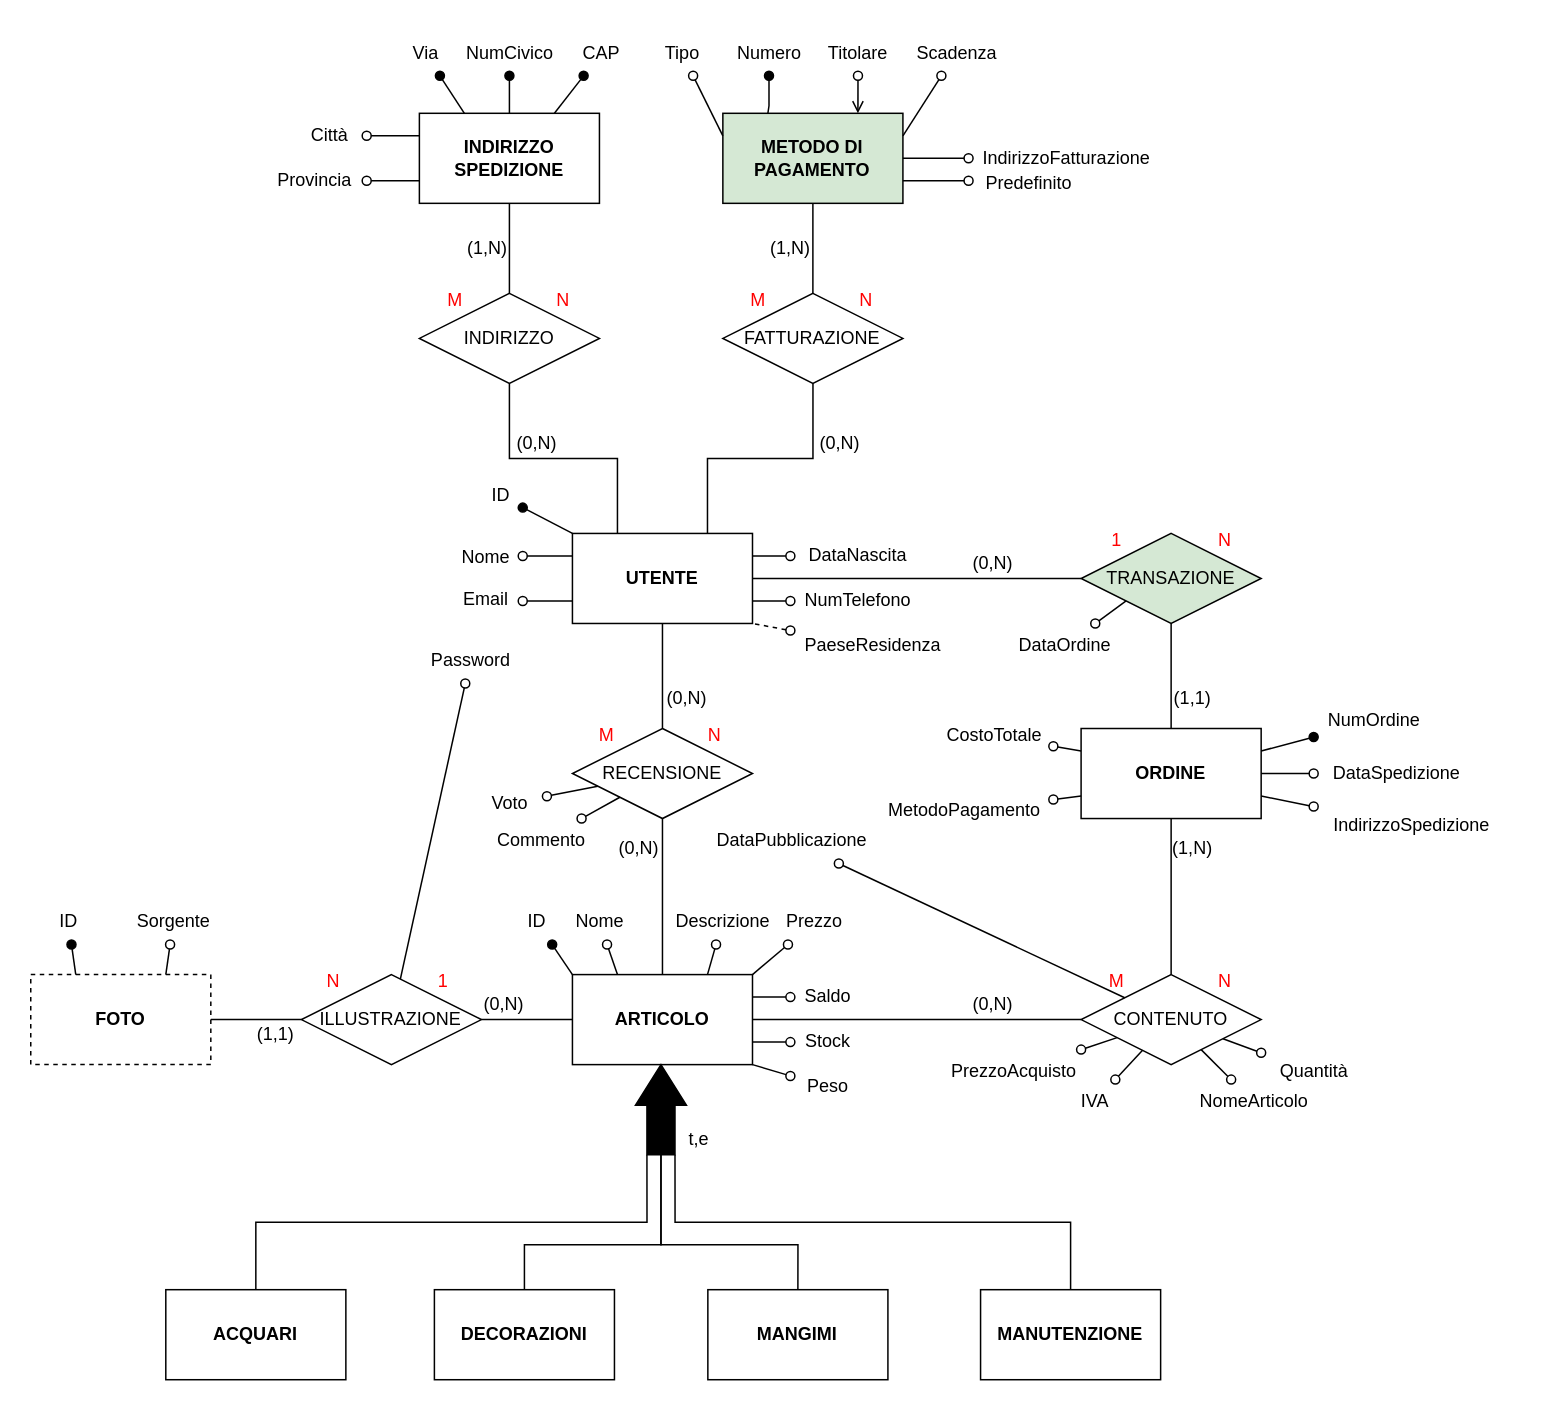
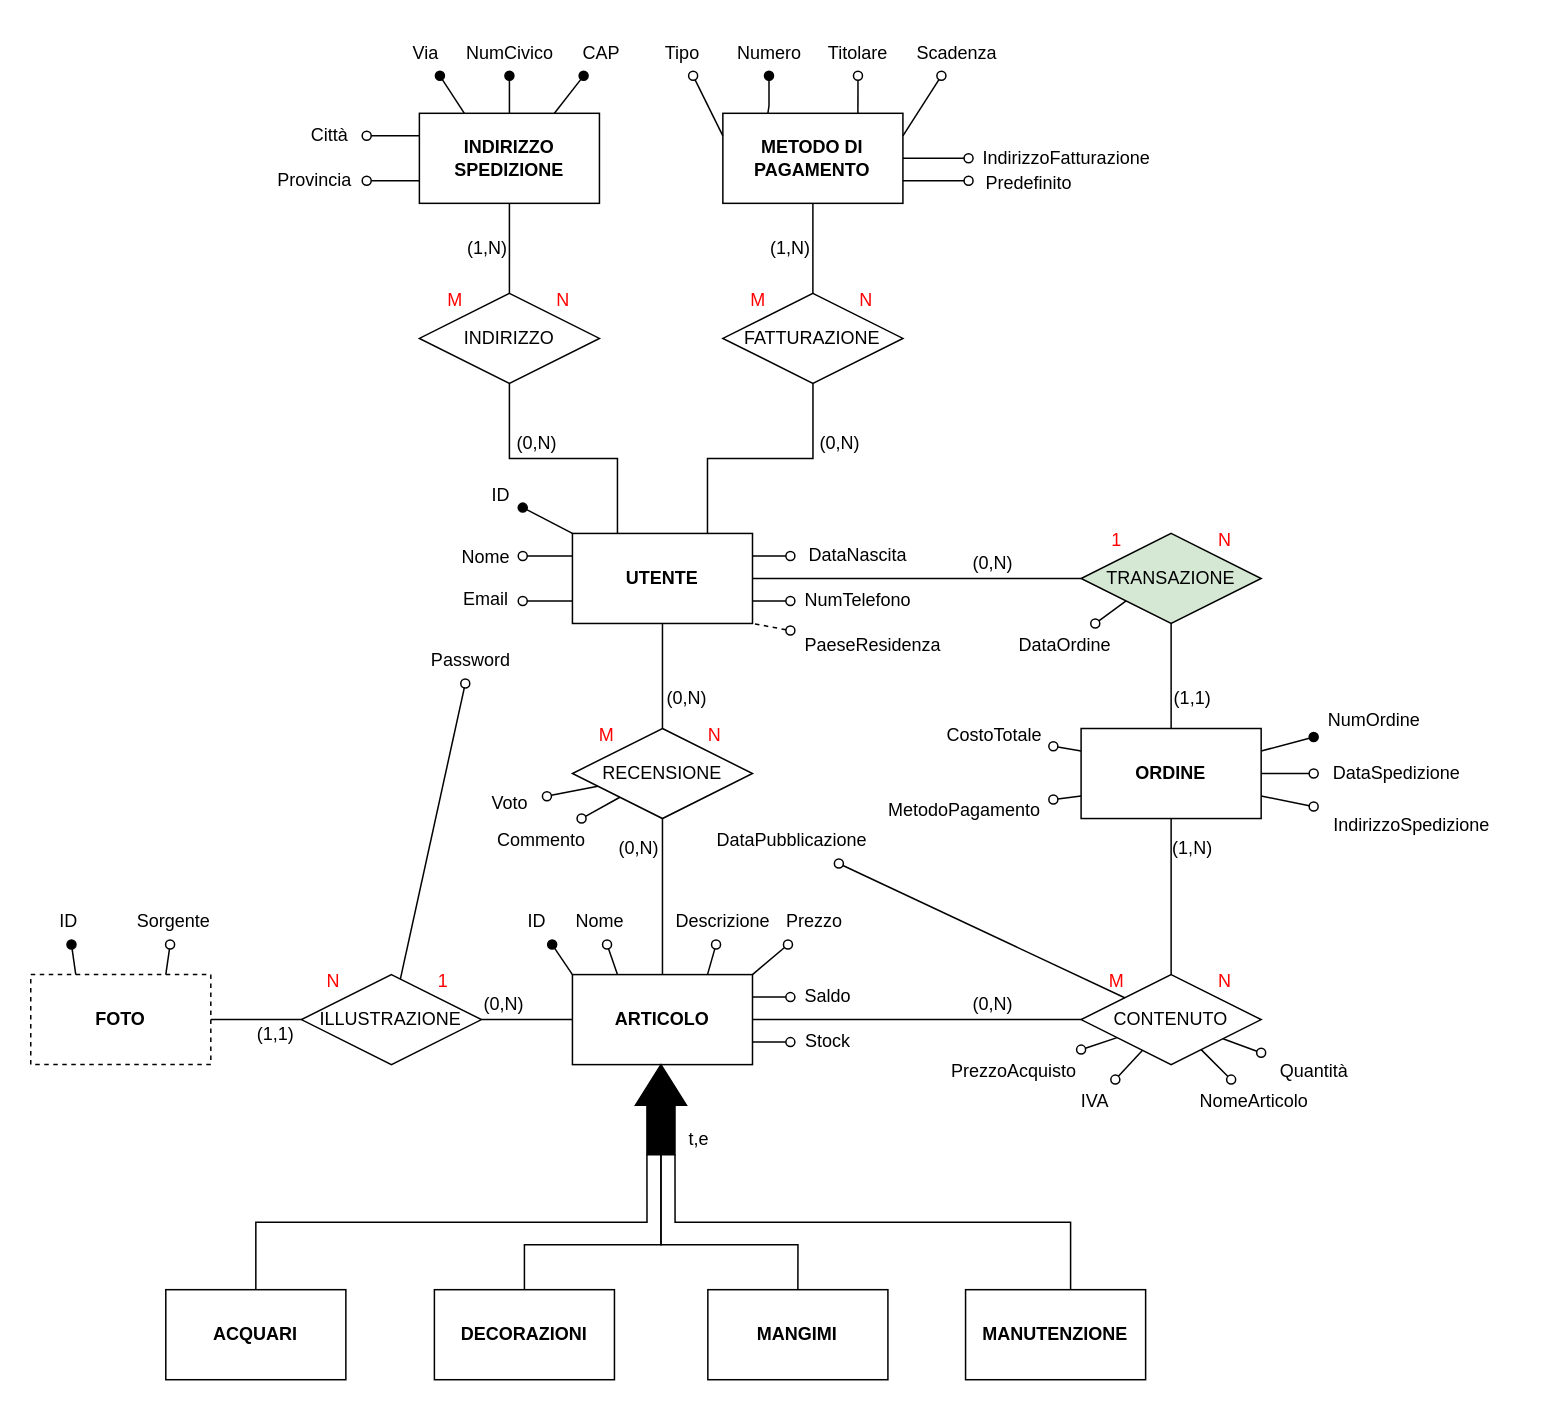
edge "Titolare" -- "METODO DI PAGAMENTO": arrowhead open -> none
node "METODO DI PAGAMENTO": fillcolor #d5e8d4 -> #ffffff
edge "ARTICOLO" -> "Peso": removed
node "Peso": removed
node "MANUTENZIONE": moved (1070, 1334) -> (1055, 1334)
